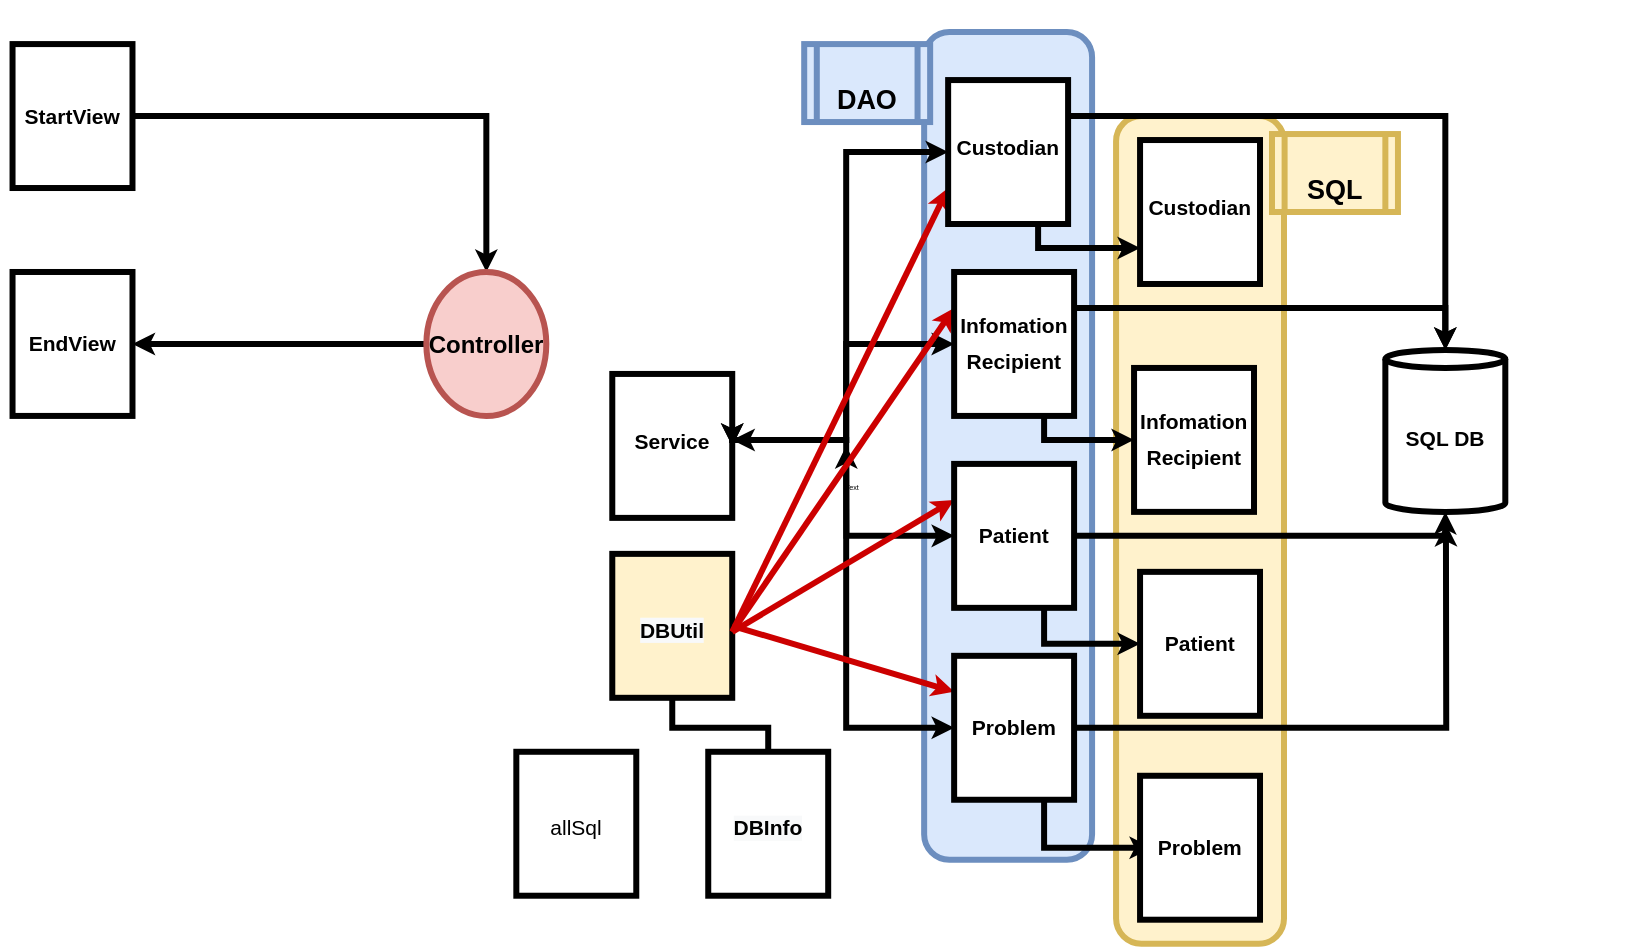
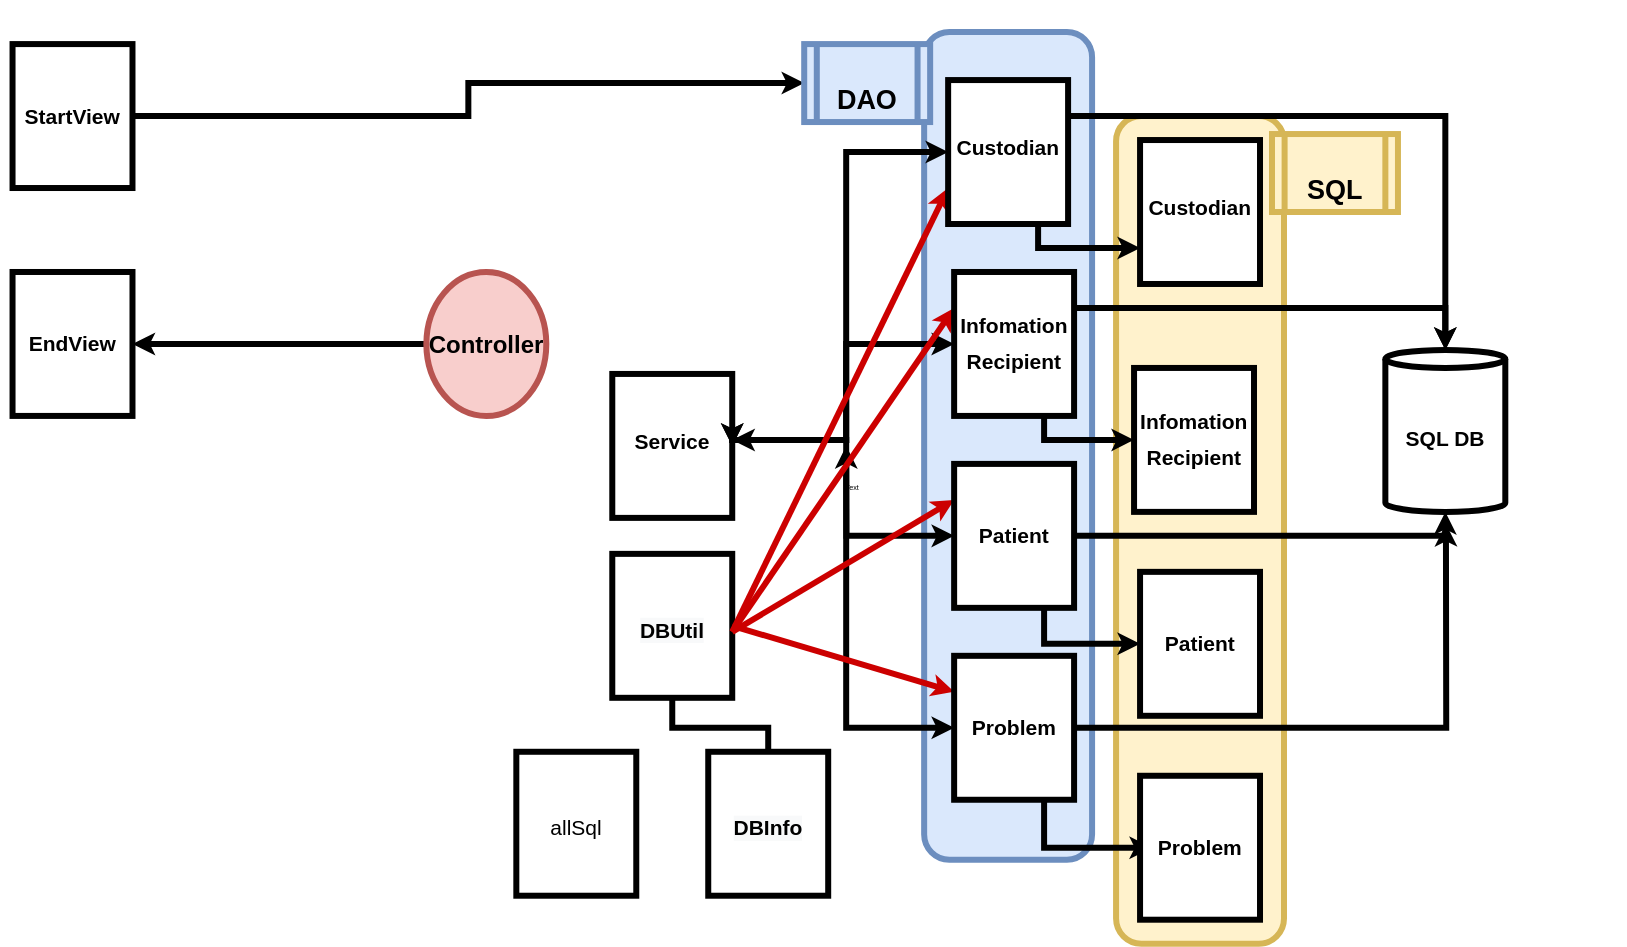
edge "StartView" -> "Controller": now "StartView" -> "DAO"
node "DBUtil": fillcolor #fff2cc -> #ffffff
